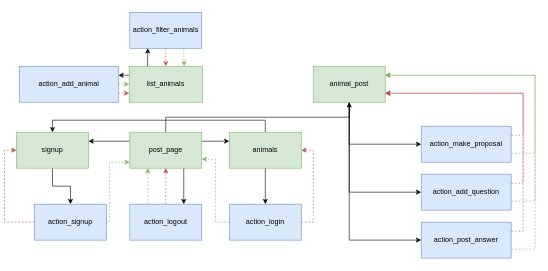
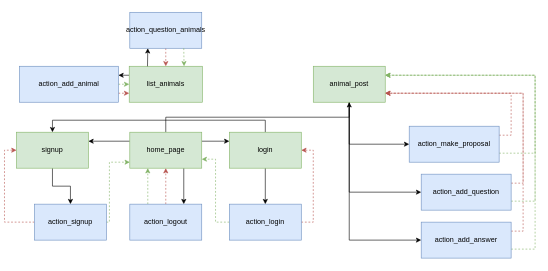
node "action_filter_animals": label "action_filter_animals" -> "action_question_animals"
node "action_make_proposal": moved (467, 144) -> (455, 144)
node "post_page": label "post_page" -> "home_page"
node "animals": label "animals" -> "login"
node "action_post_answer": label "action_post_answer" -> "action_add_answer"
